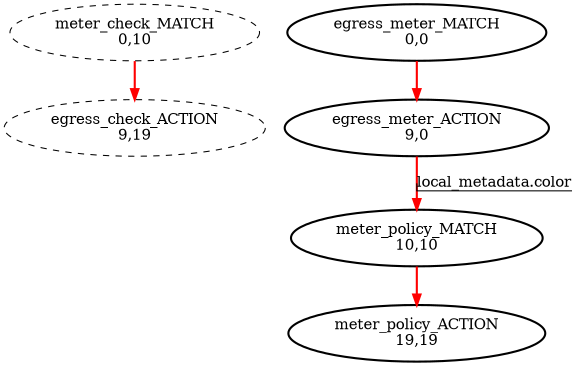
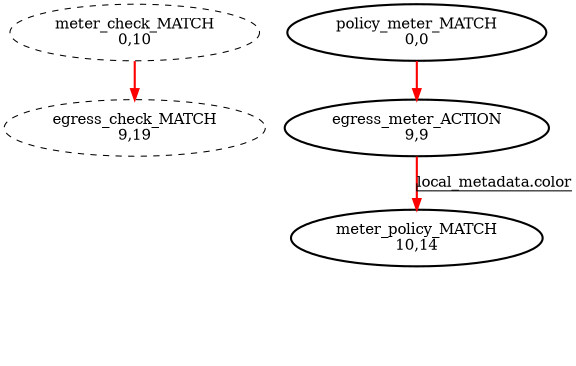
node "egress_meter_MATCH 0,0": label "egress_meter_MATCH 0,0" -> "policy_meter_MATCH 0,0"
node "egress_check_ACTION 9,19": label "egress_check_ACTION 9,19" -> "egress_check_MATCH 9,19"
node "egress_meter_ACTION 9,0": label "egress_meter_ACTION 9,0" -> "egress_meter_ACTION 9,9"
node "meter_policy_MATCH 10,10": label "meter_policy_MATCH 10,10" -> "meter_policy_MATCH 10,14"
node "meter_policy_ACTION 19,19": removed
